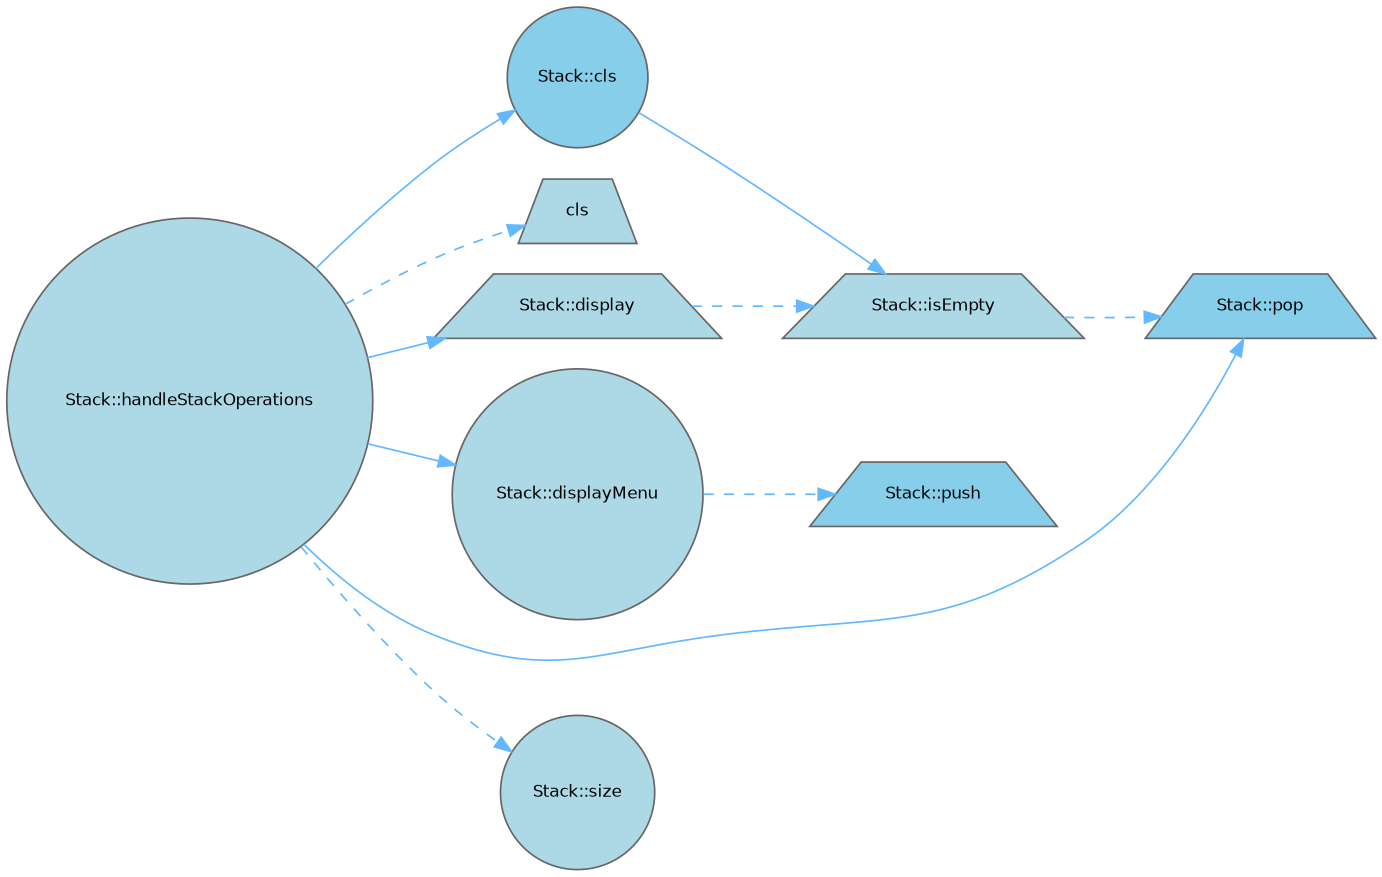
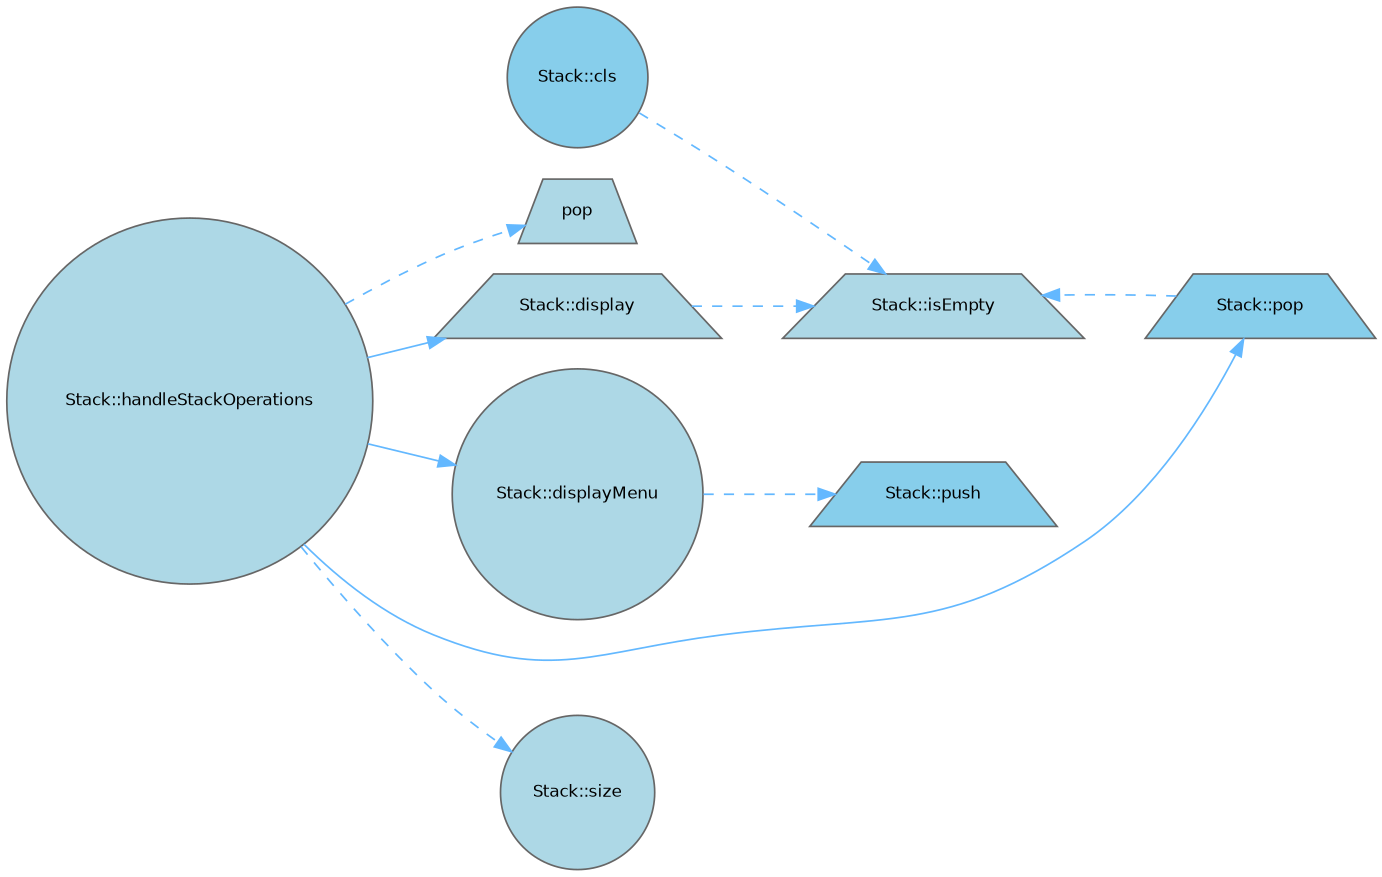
edge "Stack::cls" -> "Stack::isEmpty": style solid -> dashed
edge "Stack::handleStackOperations" -> "Stack::cls": removed
node "cls": label "cls" -> "pop"
edge "Stack::isEmpty" -> "Stack::pop": reversed
